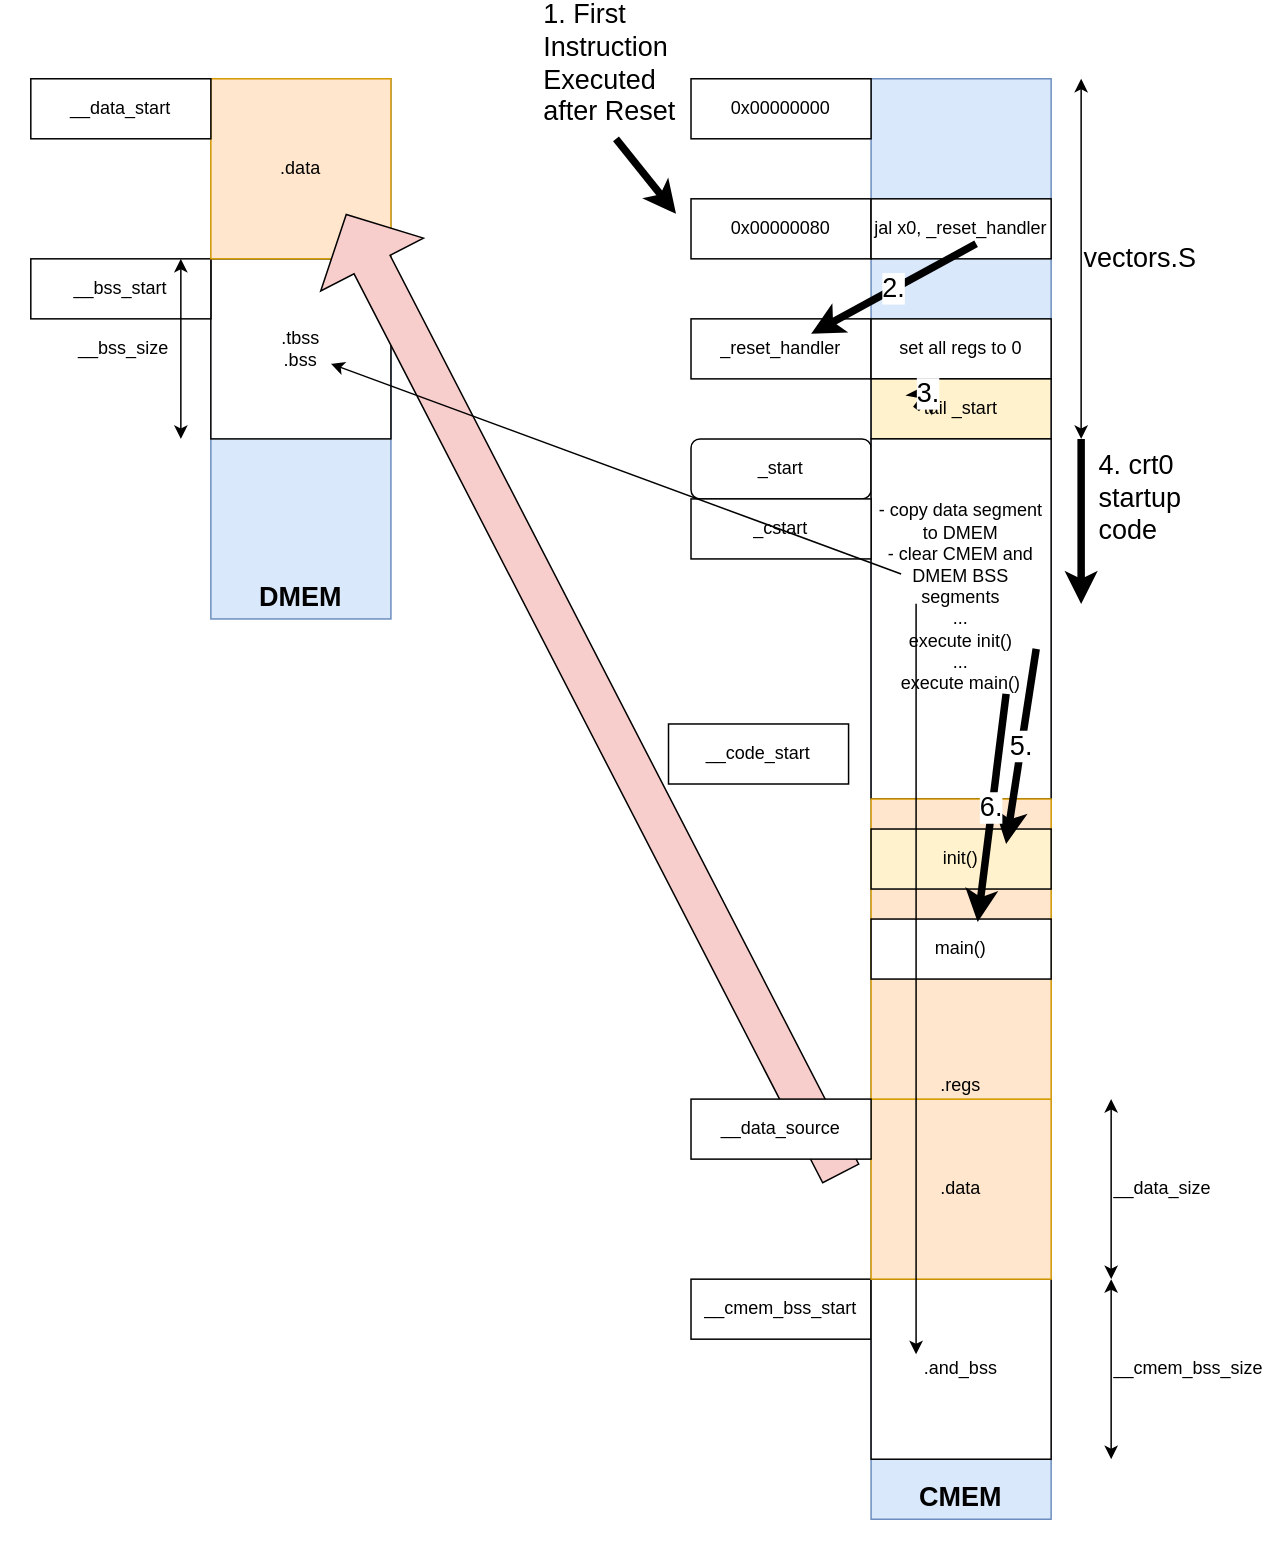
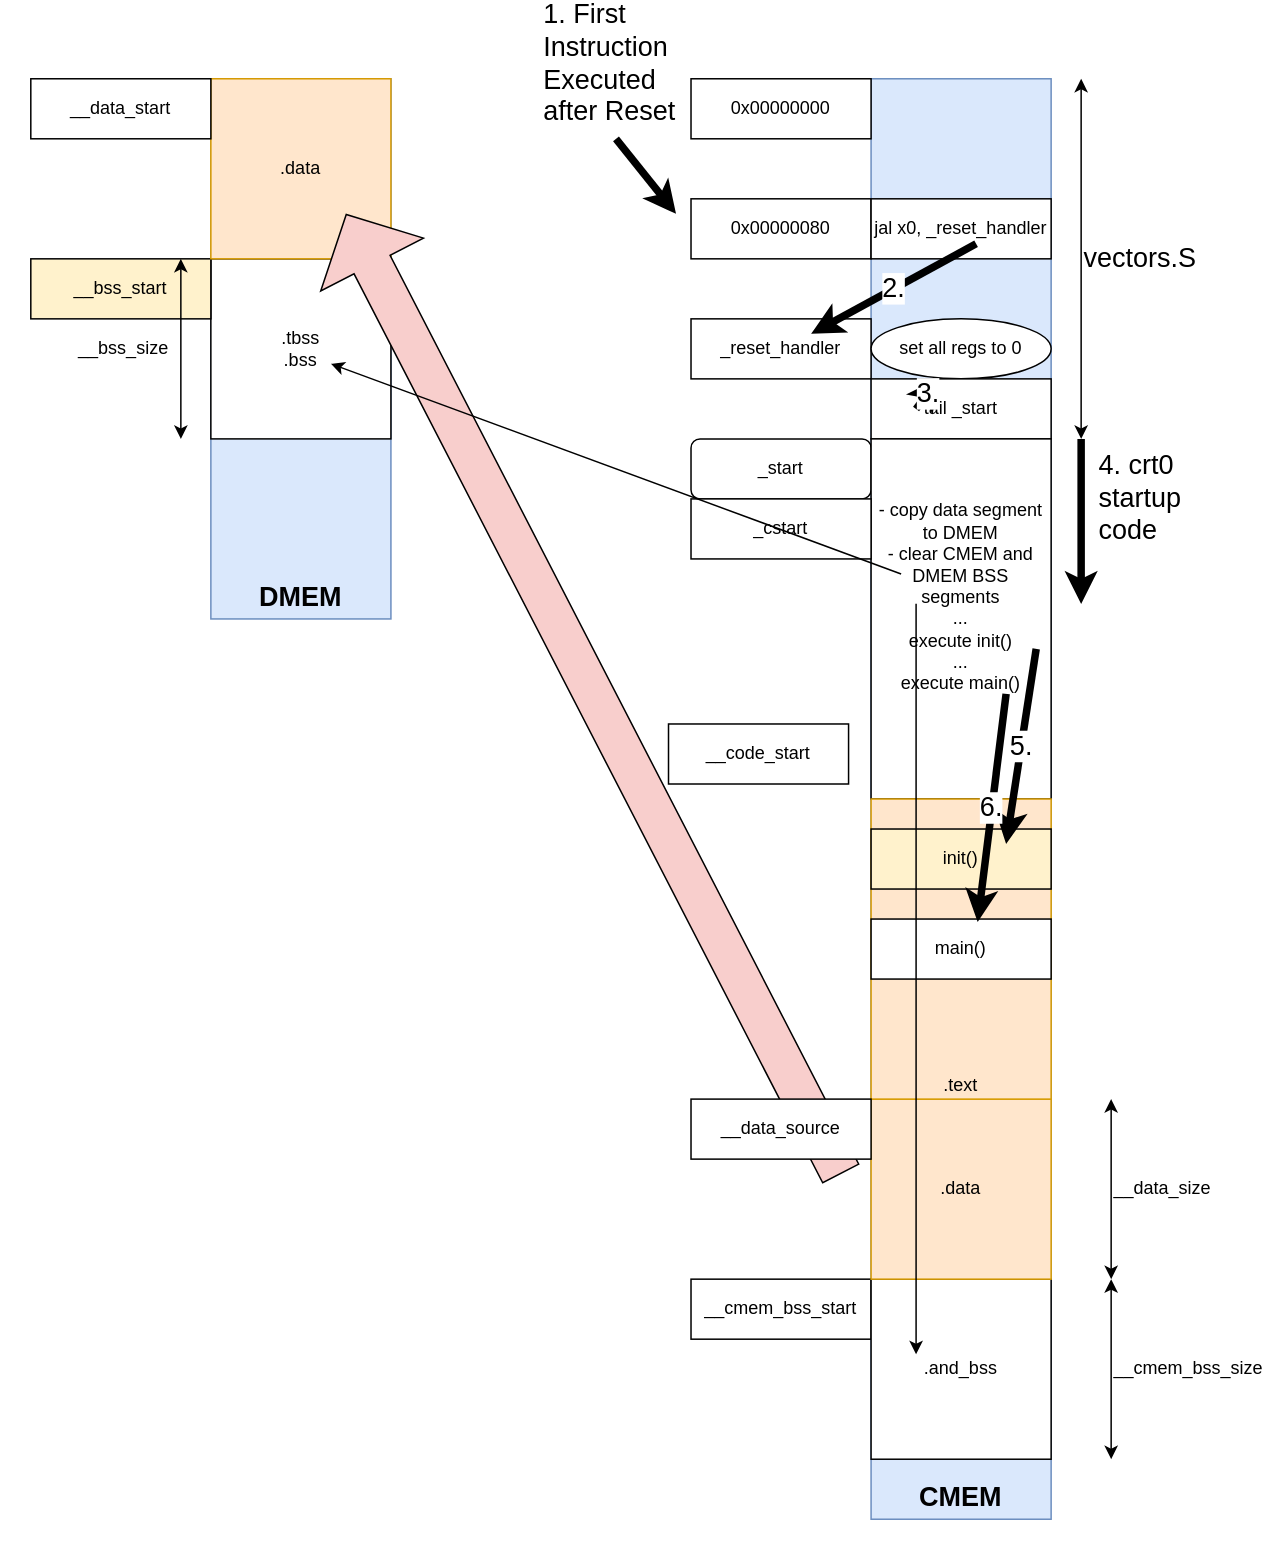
node "__bss_start": fillcolor #ffffff -> #fff2cc
node "set all regs to 0": shape rectangle -> ellipse
node "tail _start": fillcolor #fff2cc -> #ffffff
node ".regs": label ".regs" -> ".text"
